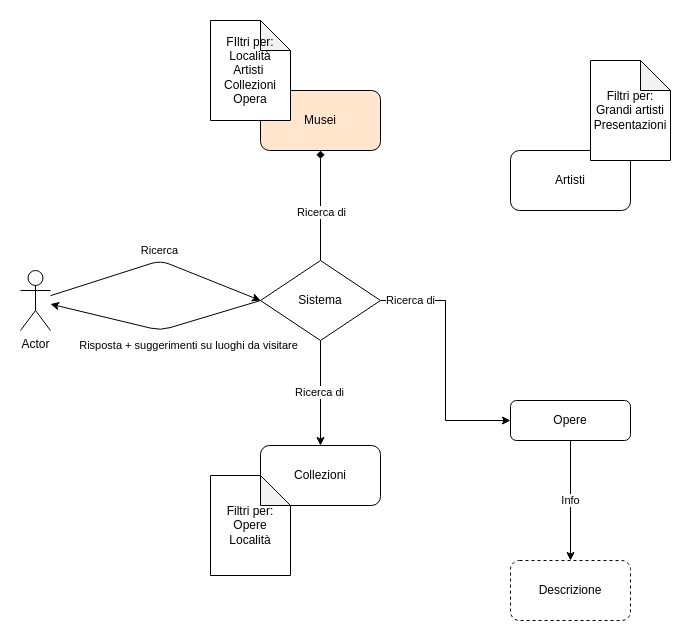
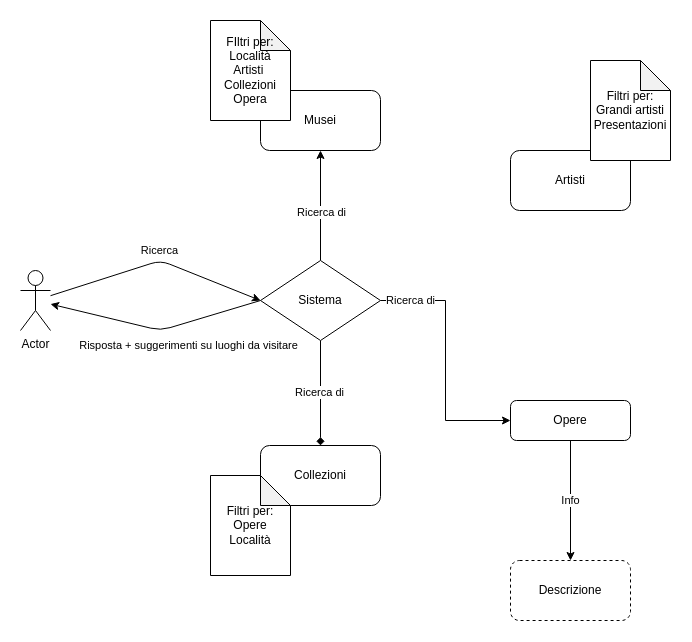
node "Musei": fillcolor #ffe6cc -> #ffffff
edge "Sistema" -> "Musei": arrowhead diamond -> classic
edge "Sistema" -> "Collezioni": arrowhead classic -> diamond
